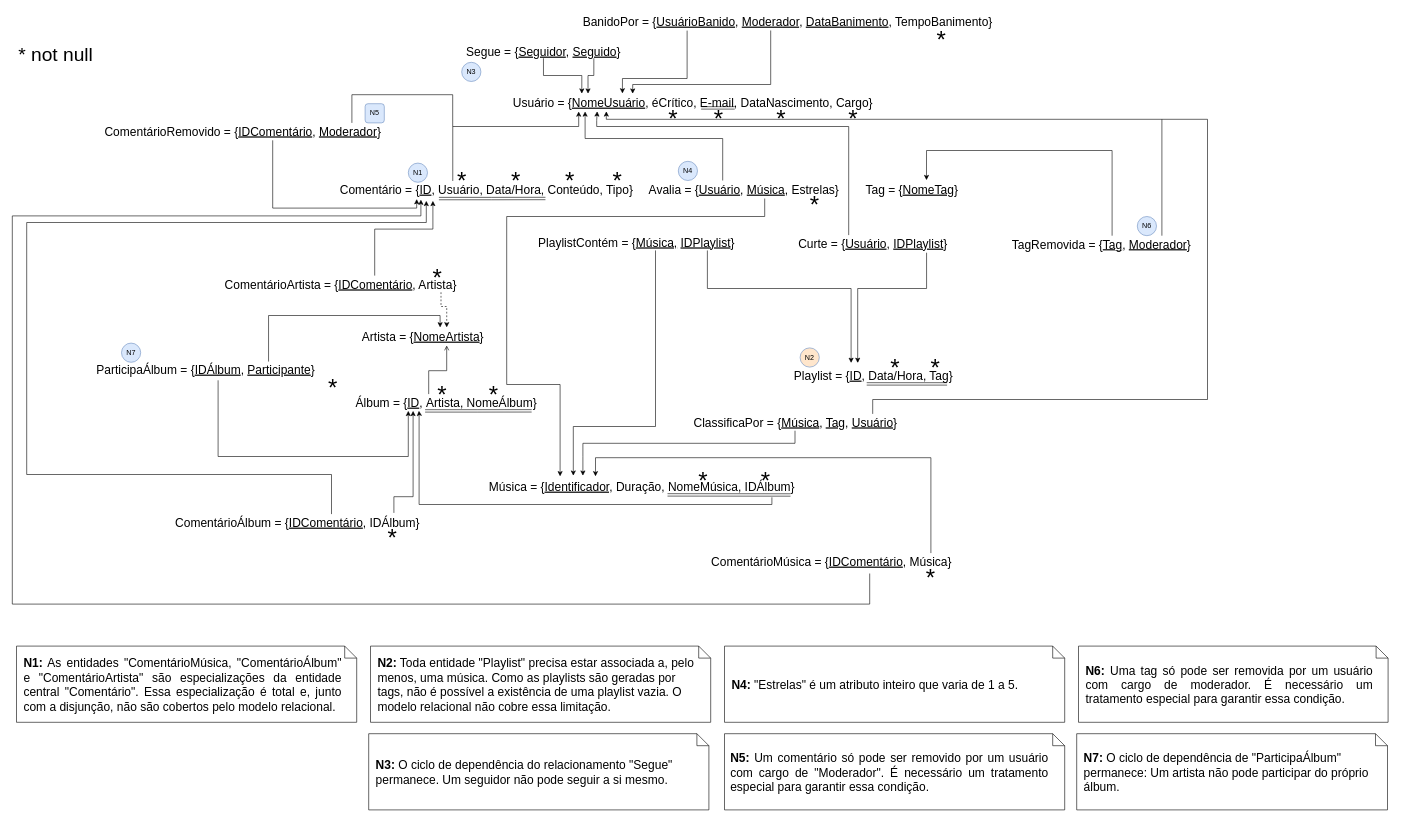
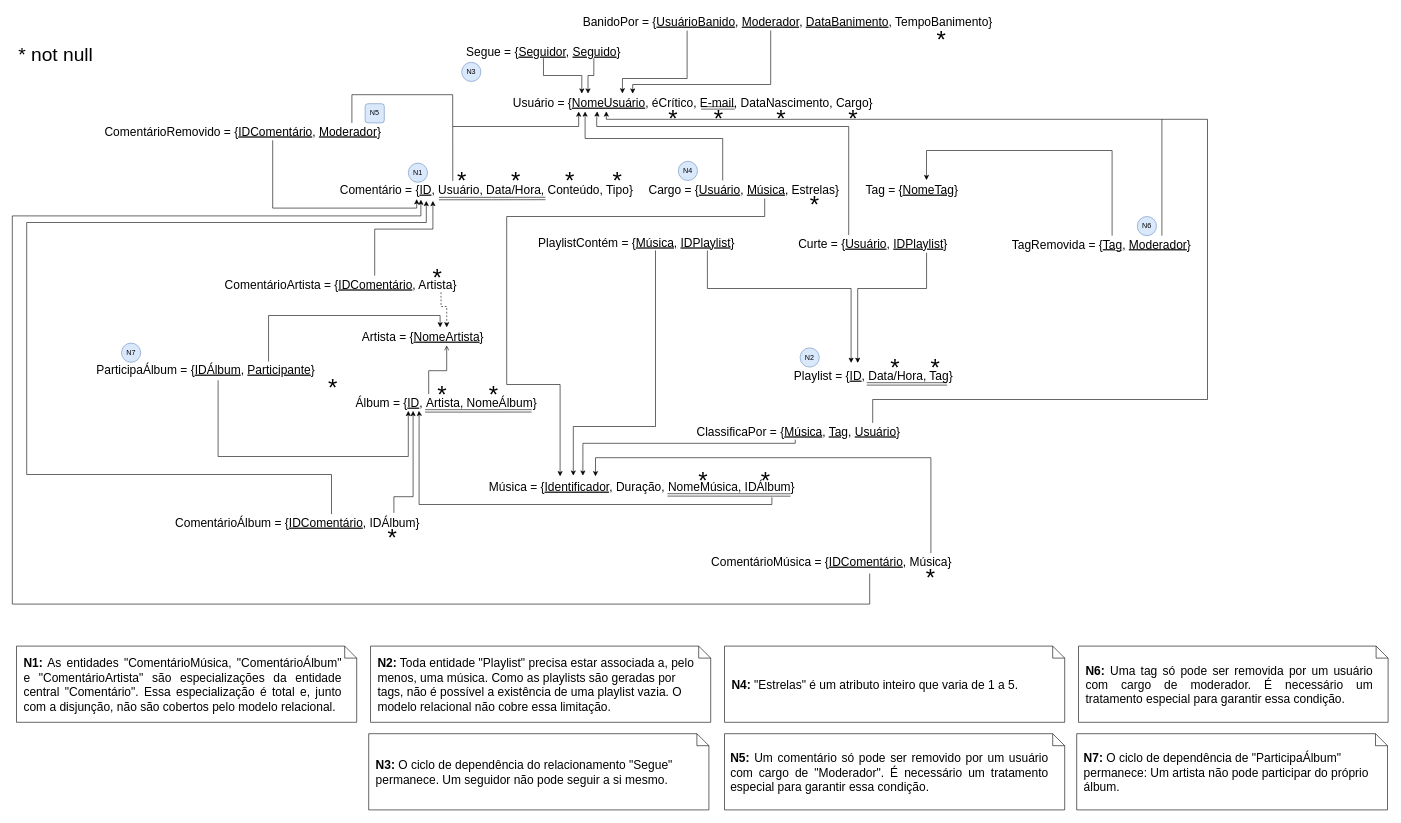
node "Avalia = {Usuário, Música, Estrelas}": label "Avalia = {Usuário, Música, Estrelas}" -> "Cargo = {Usuário, Música, Estrelas}"
node "N2": fillcolor #ffe6cc -> #dae8fc
node "ClassificaPor = {Música, Tag, Usuário}": moved (795, 422) -> (798, 431)
